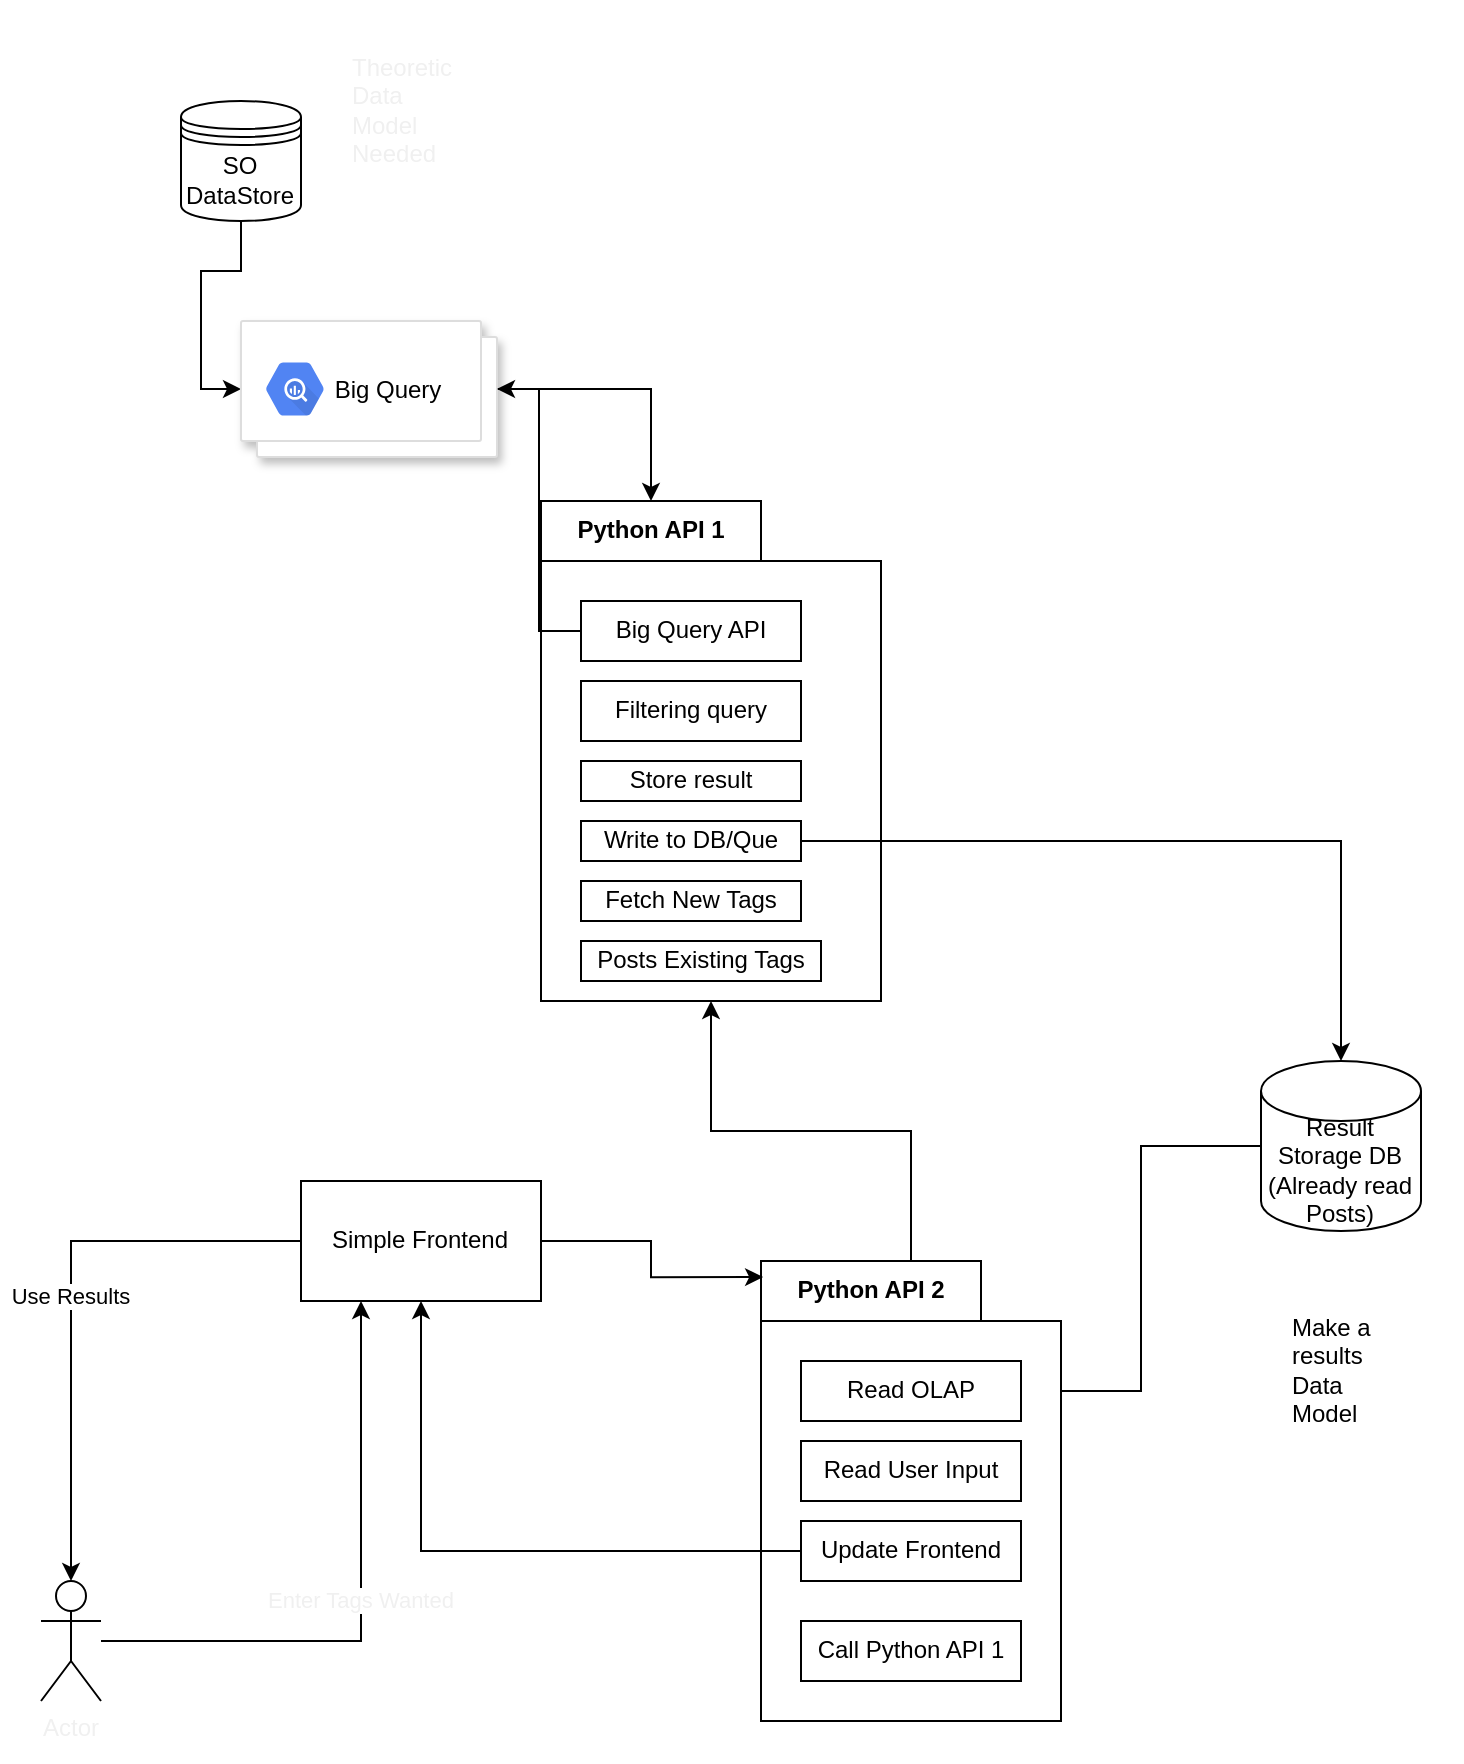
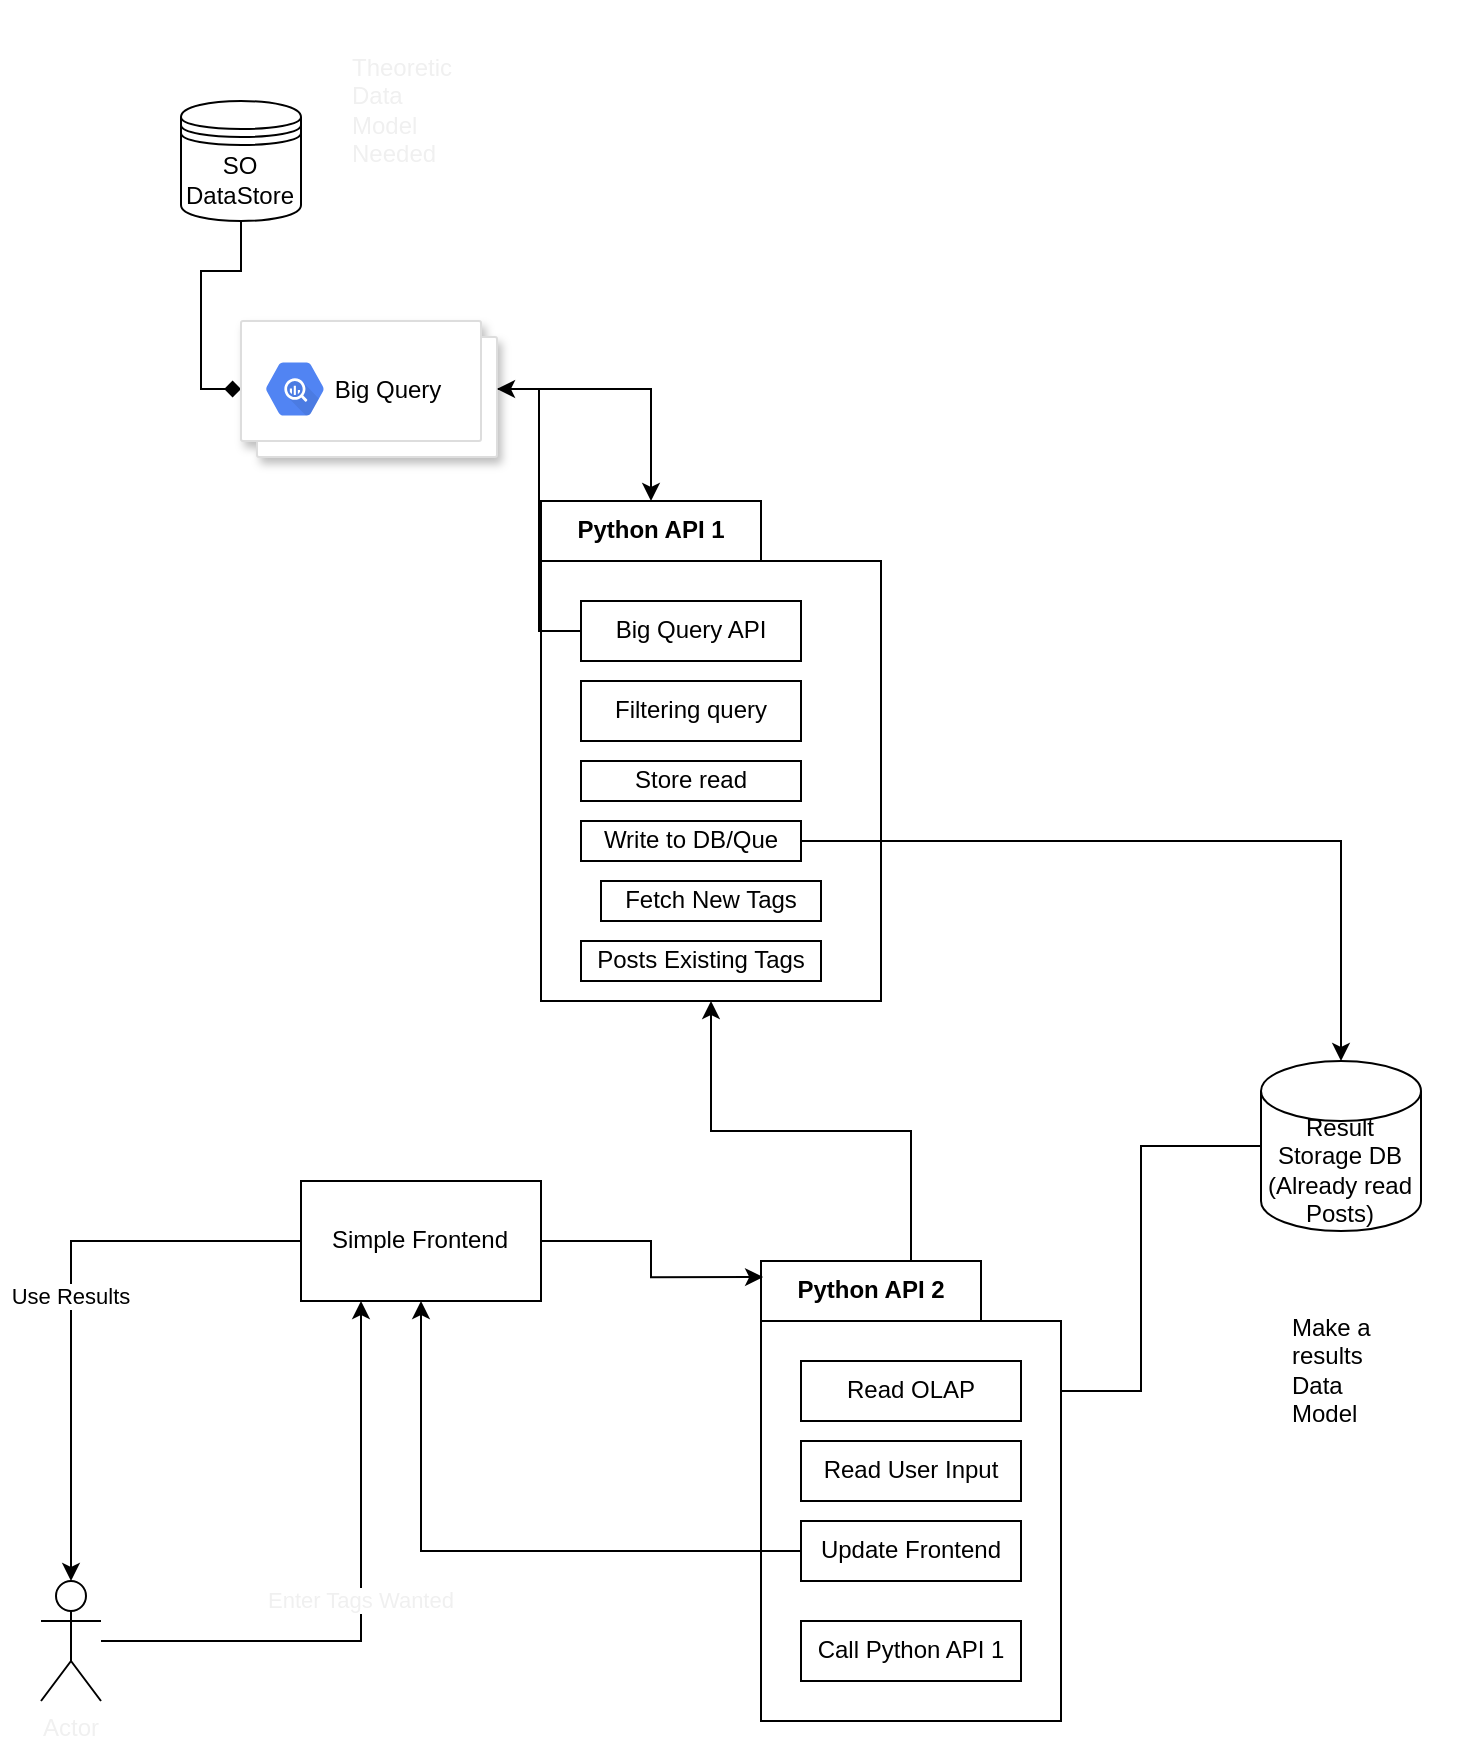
edge "SO DataStore" -> "Big Query": arrowhead classic -> diamond
node "Store result": label "Store result" -> "Store read"
node "Fetch New Tags": moved (691, 901) -> (711, 901)
